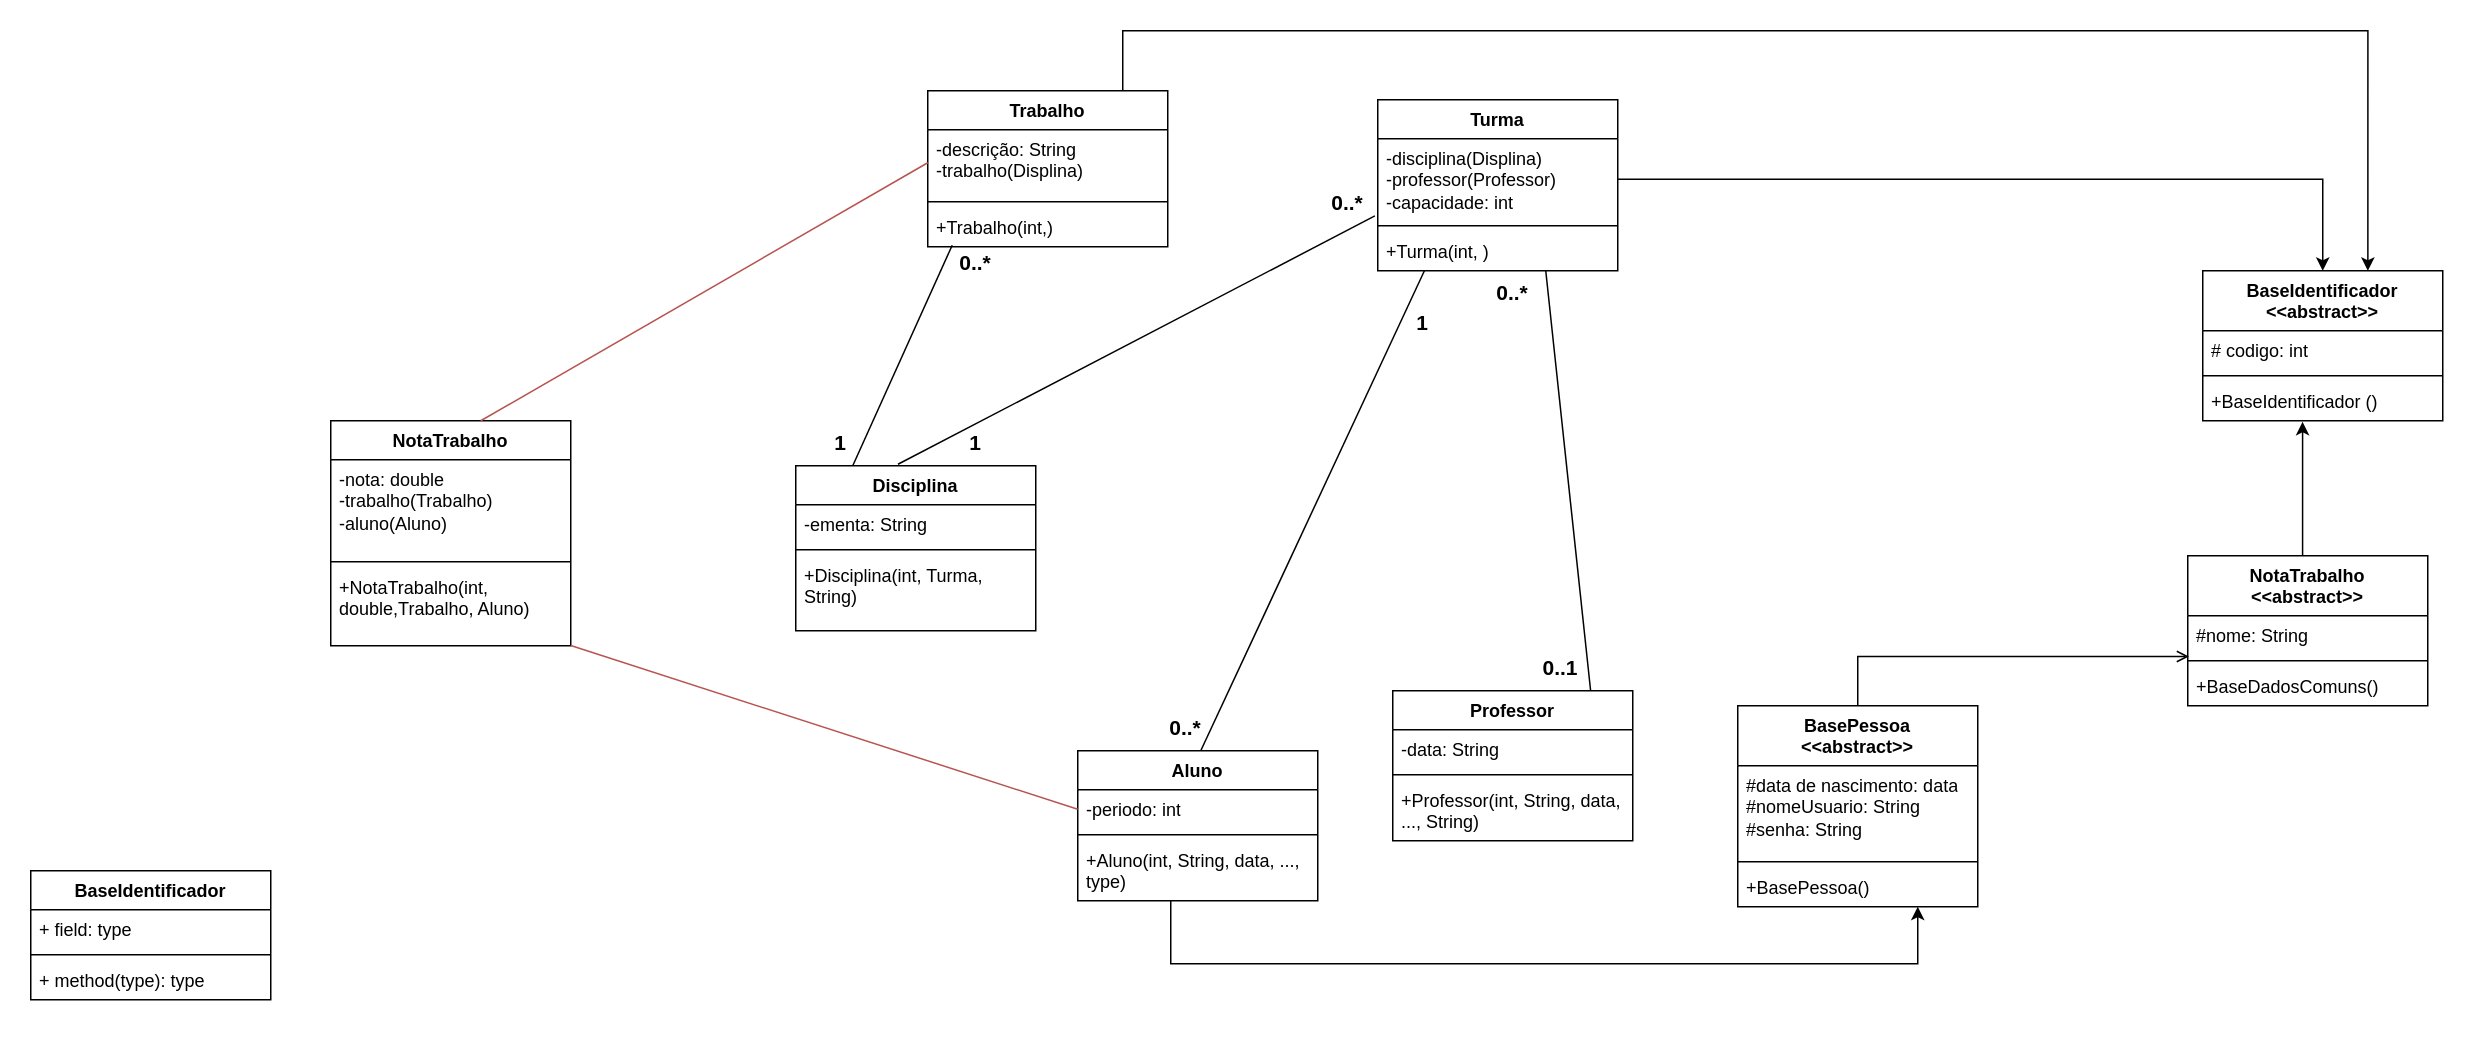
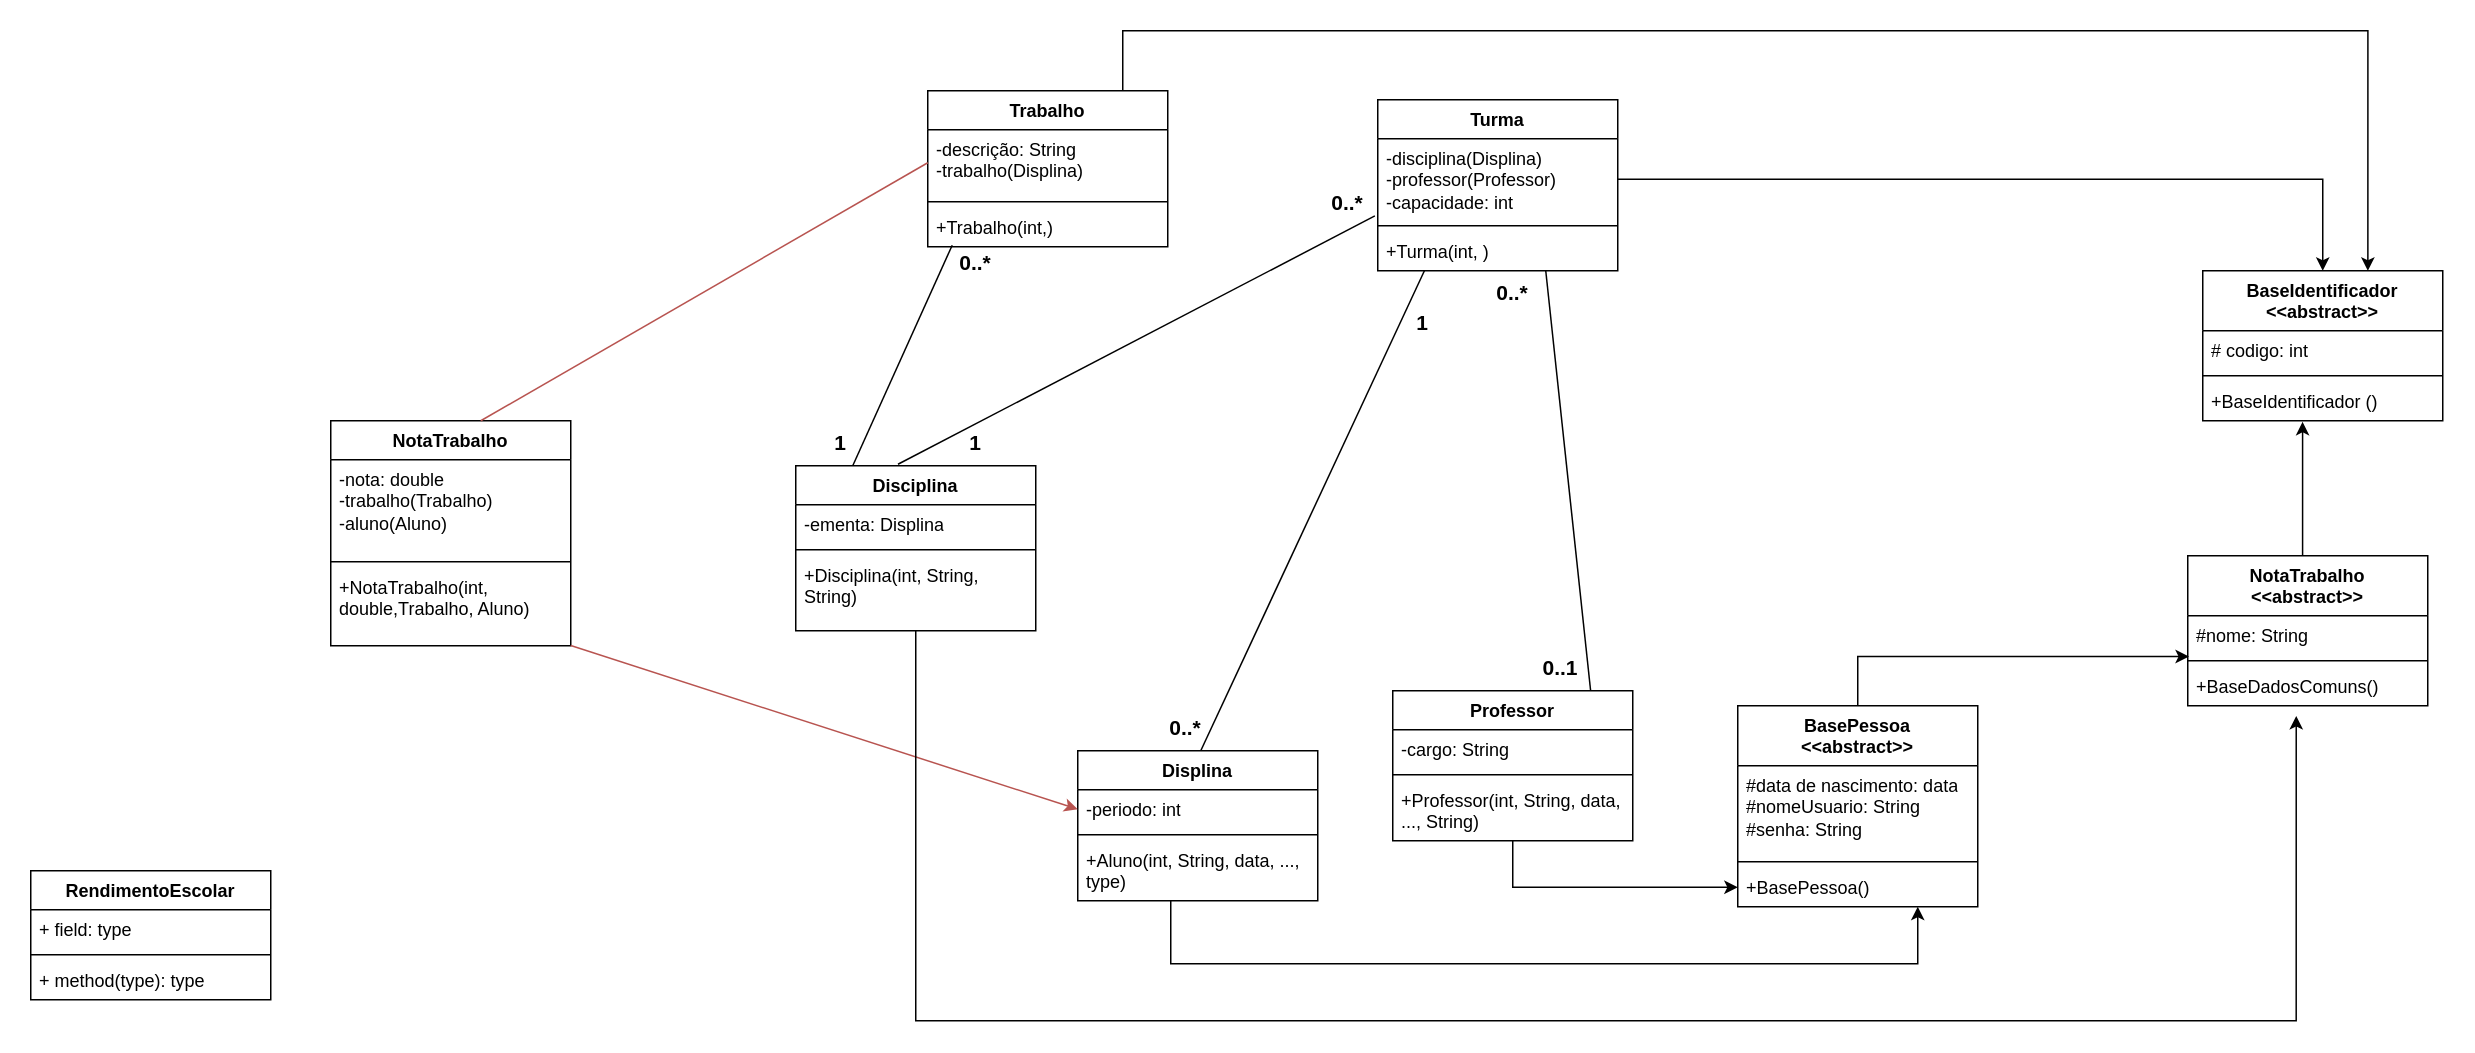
node "-ementa: String": label "-ementa: String" -> "-ementa: Displina"
node "+Disciplina(int, Turma, String)": label "+Disciplina(int, Turma, String)" -> "+Disciplina(int, String, String)"
edge "BasePessoa <<abstract>>" -> "#nome: String": arrowhead open -> classic
node "-data: String": label "-data: String" -> "-cargo: String"
node "Aluno": label "Aluno" -> "Displina"
edge "+NotaTrabalho(int, double,Trabalho, Aluno)" -- "-periodo: int": arrowhead none -> classic
edge "Professor" -> "+BasePessoa()": added
node "BaseIdentificador": label "BaseIdentificador" -> "RendimentoEscolar"
edge "Disciplina" -> "+BaseDadosComuns()": added
